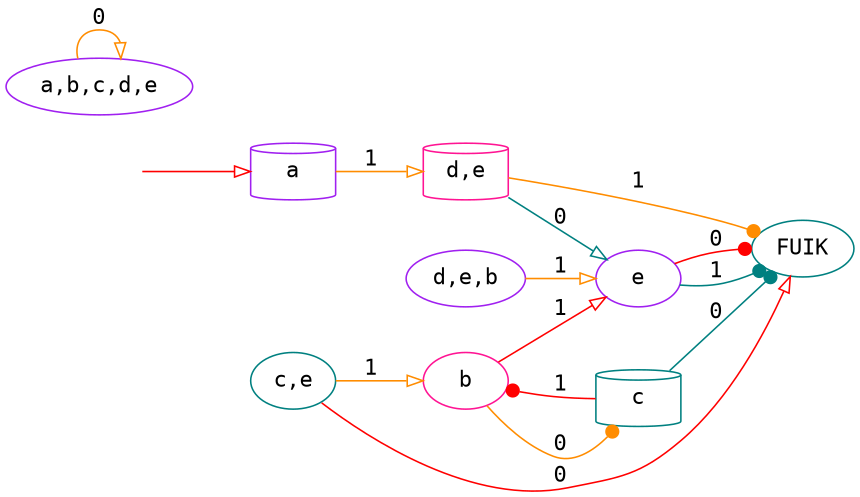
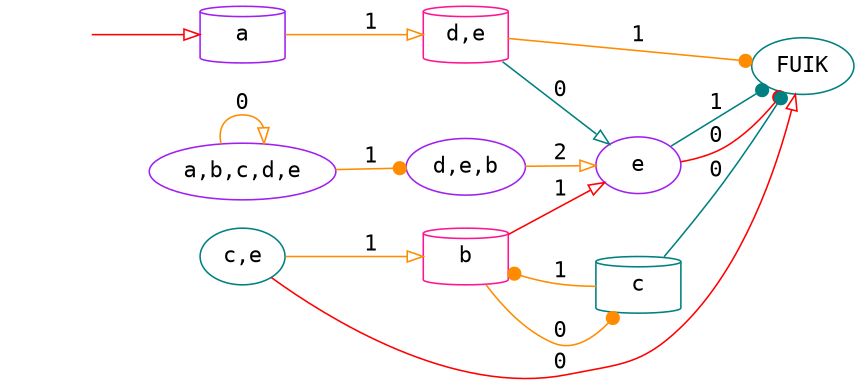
edge "a,b,c,d,e" -> "d,e,b": added, label "1"
edge "d,e,b" -> "e": label "1" -> "2"
node "b": shape ellipse -> cylinder
edge "c" -> "b": color red -> darkorange
